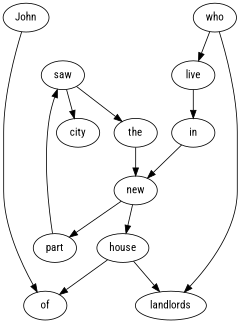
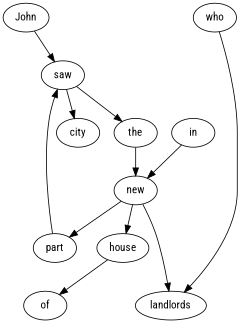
node "live": removed
edge "John" -> "of": now "John" -> "saw"
edge "house" -> "landlords": now "new" -> "landlords"
